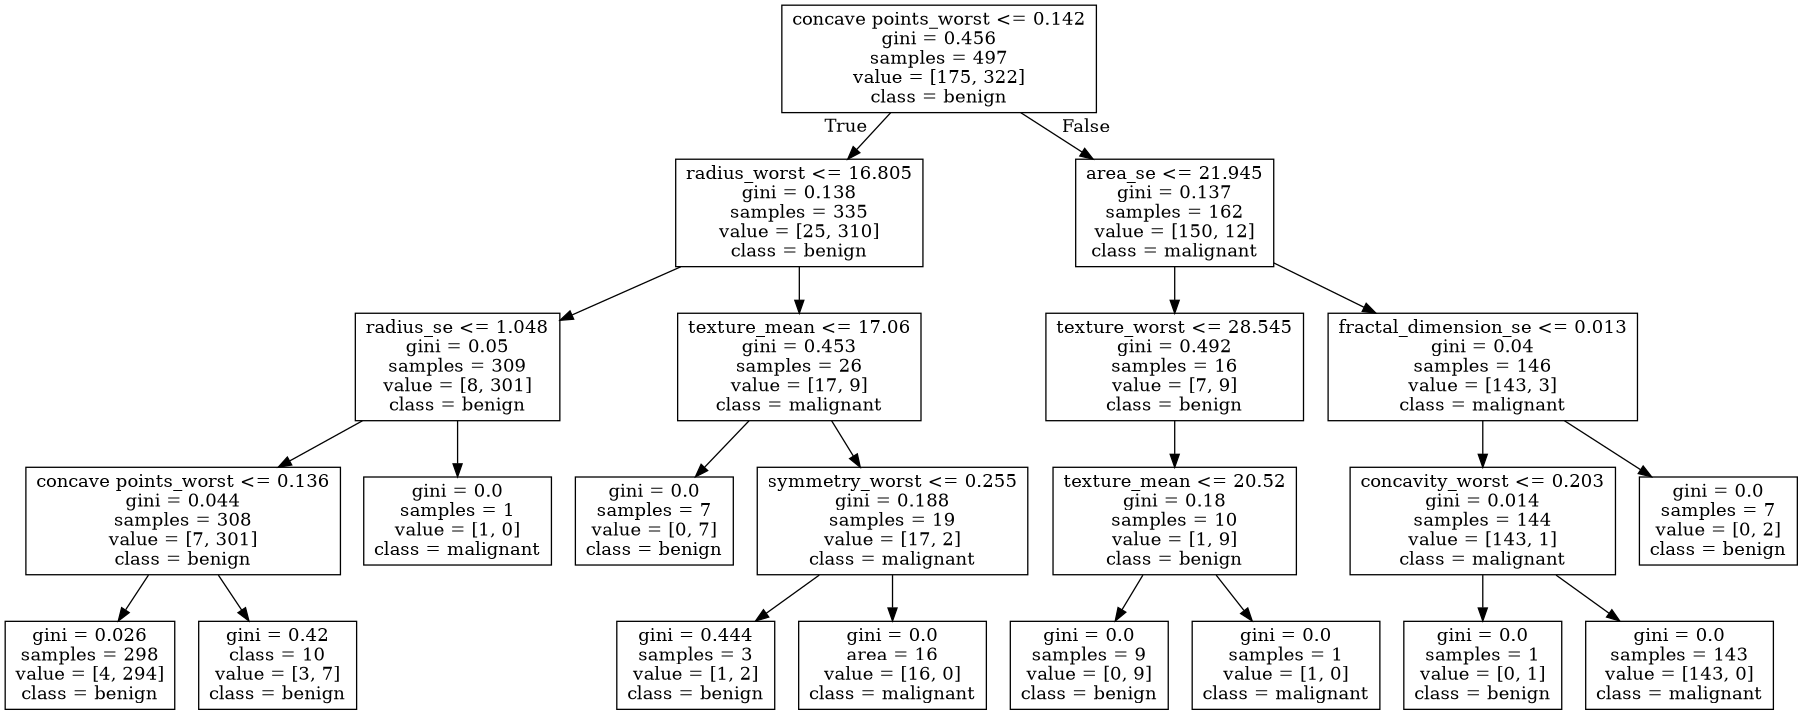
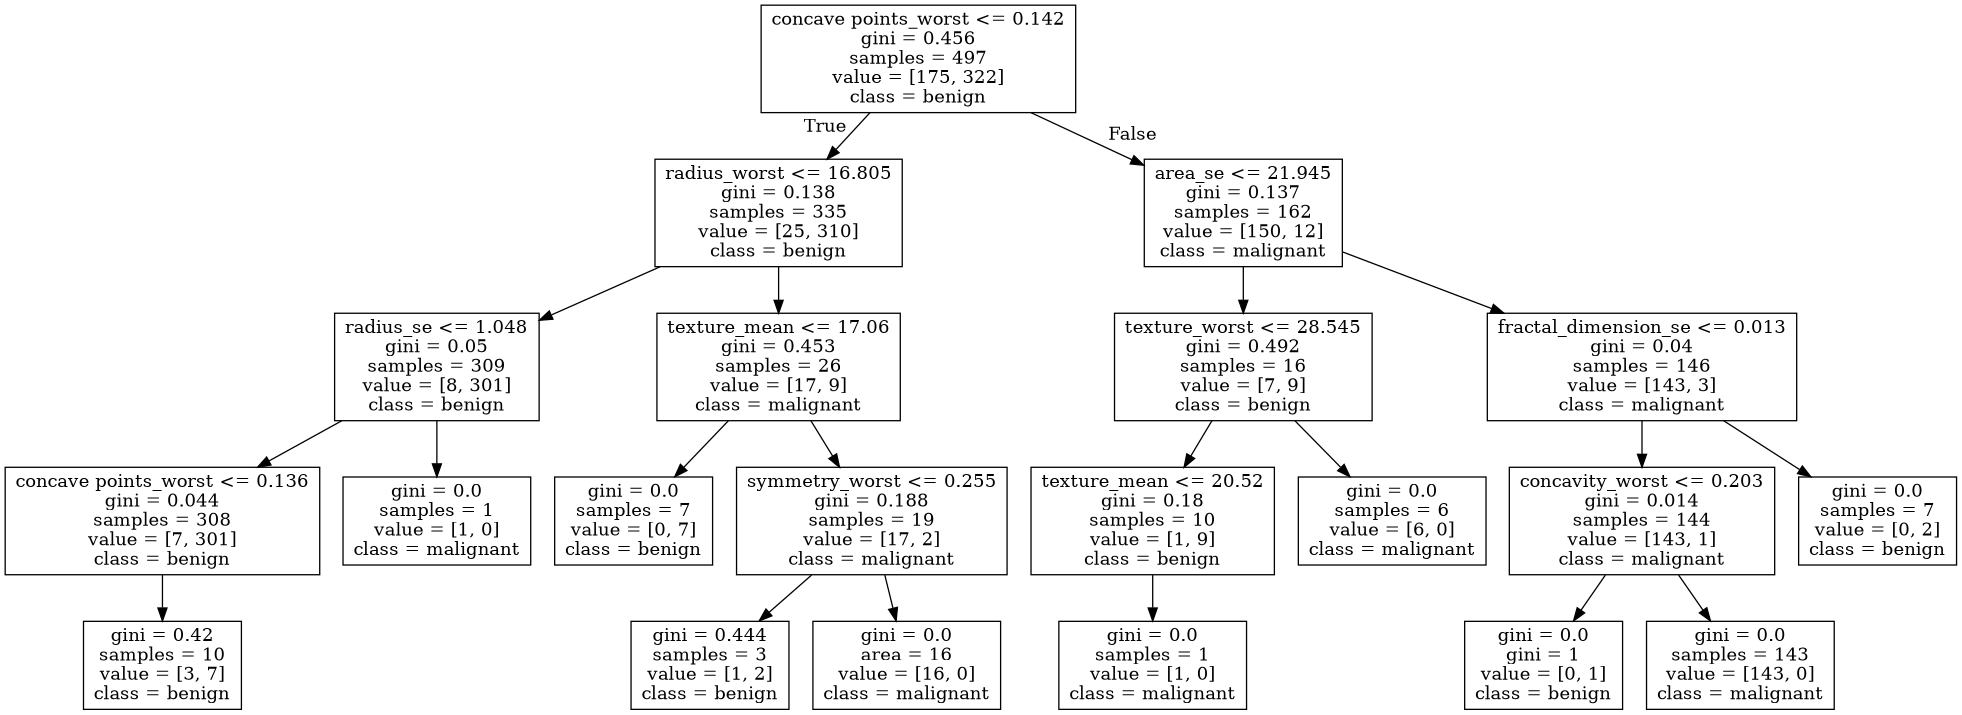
node "gini = 0.0 samples = 6 value = [6, 0] class = malignant": added
node "gini = 0.026 samples = 298 value = [4, 294] class = benign": removed
node "gini = 0.42 class = 10 value = [3, 7] class = benign": label "gini = 0.42 class = 10 value = [3, 7] class = benign" -> "gini = 0.42 samples = 10 value = [3, 7] class = benign"
node "gini = 0.0 samples = 9 value = [0, 9] class = benign": removed
node "gini = 0.0 samples = 1 value = [0, 1] class = benign": label "gini = 0.0 samples = 1 value = [0, 1] class = benign" -> "gini = 0.0 gini = 1 value = [0, 1] class = benign"
